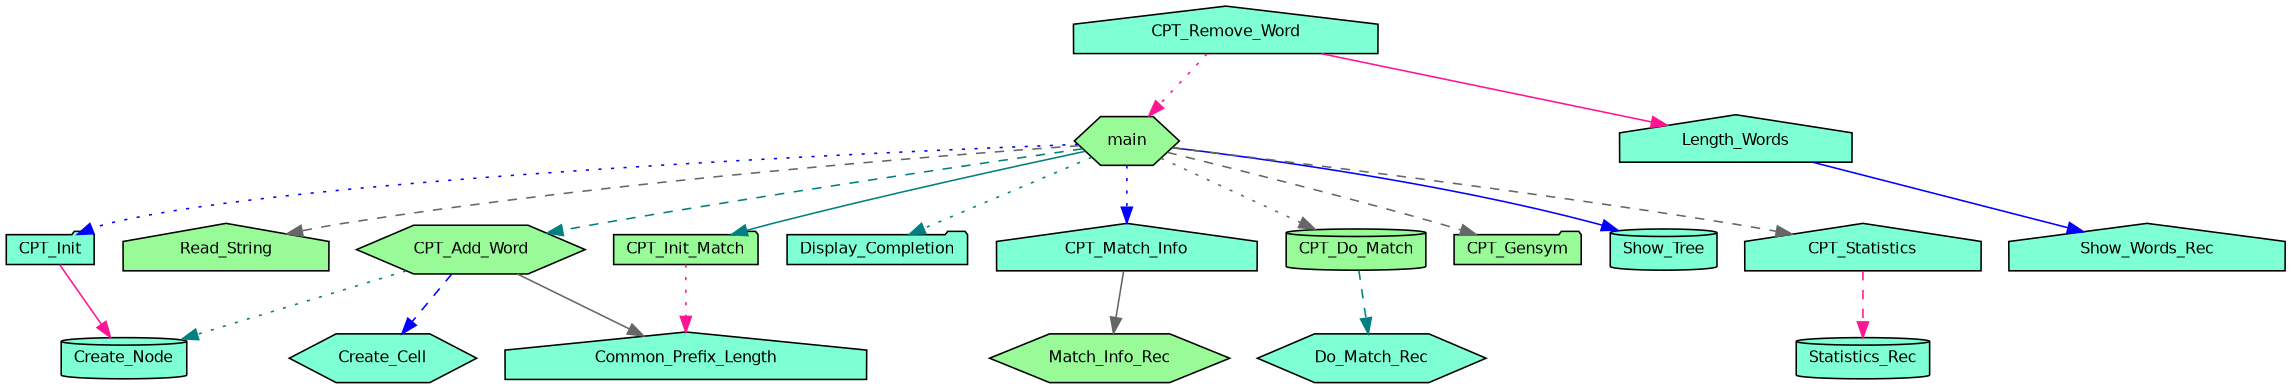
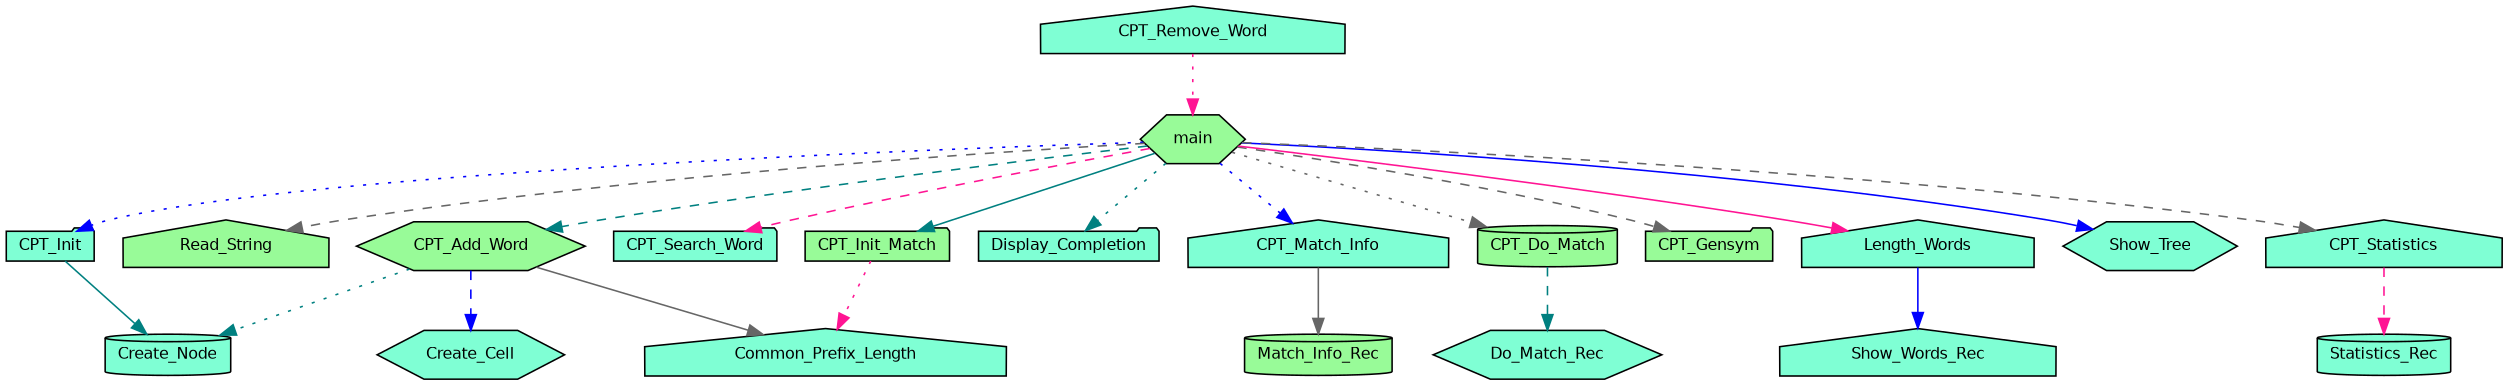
edge "CPT_Remove_Word" -> "Length_Words": now "main" -> "Length_Words"
node "CPT_Search_Word": added
node "Show_Tree": shape cylinder -> hexagon
edge "CPT_Init" -> "Create_Node": color deeppink -> teal
node "Match_Info_Rec": shape hexagon -> cylinder
